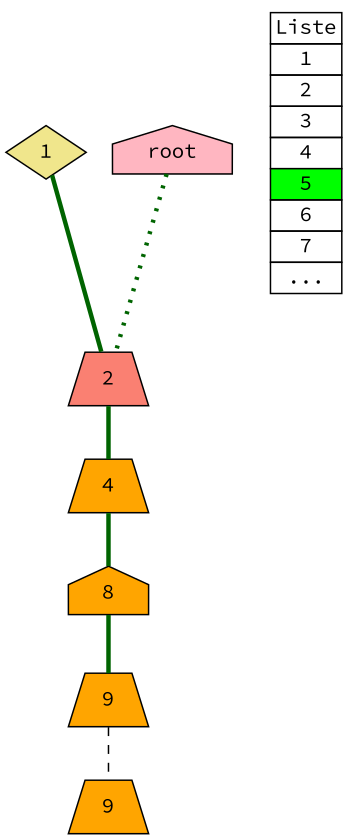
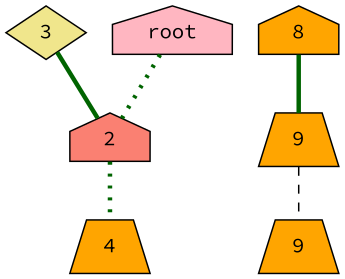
node "1": label "1" -> "3"
node "Liste": removed
node "2": shape trapezium -> house
edge "2" -- "4": style bold -> dotted
edge "4" -- "8": removed
